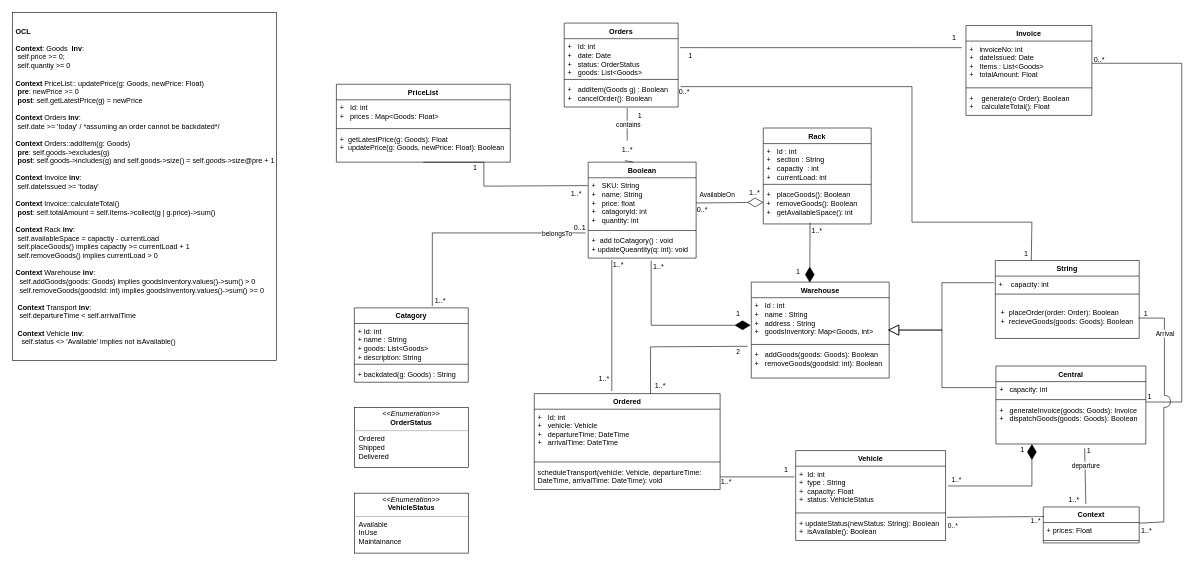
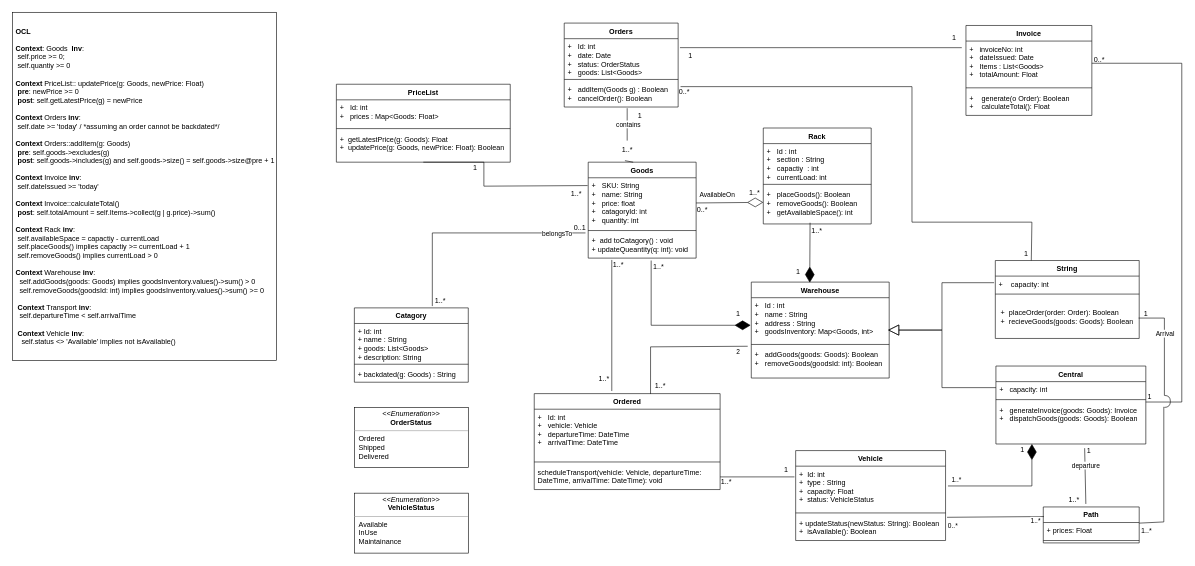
node "Boolean": label "Boolean" -> "Goods"
node "Context": label "Context" -> "Path"
